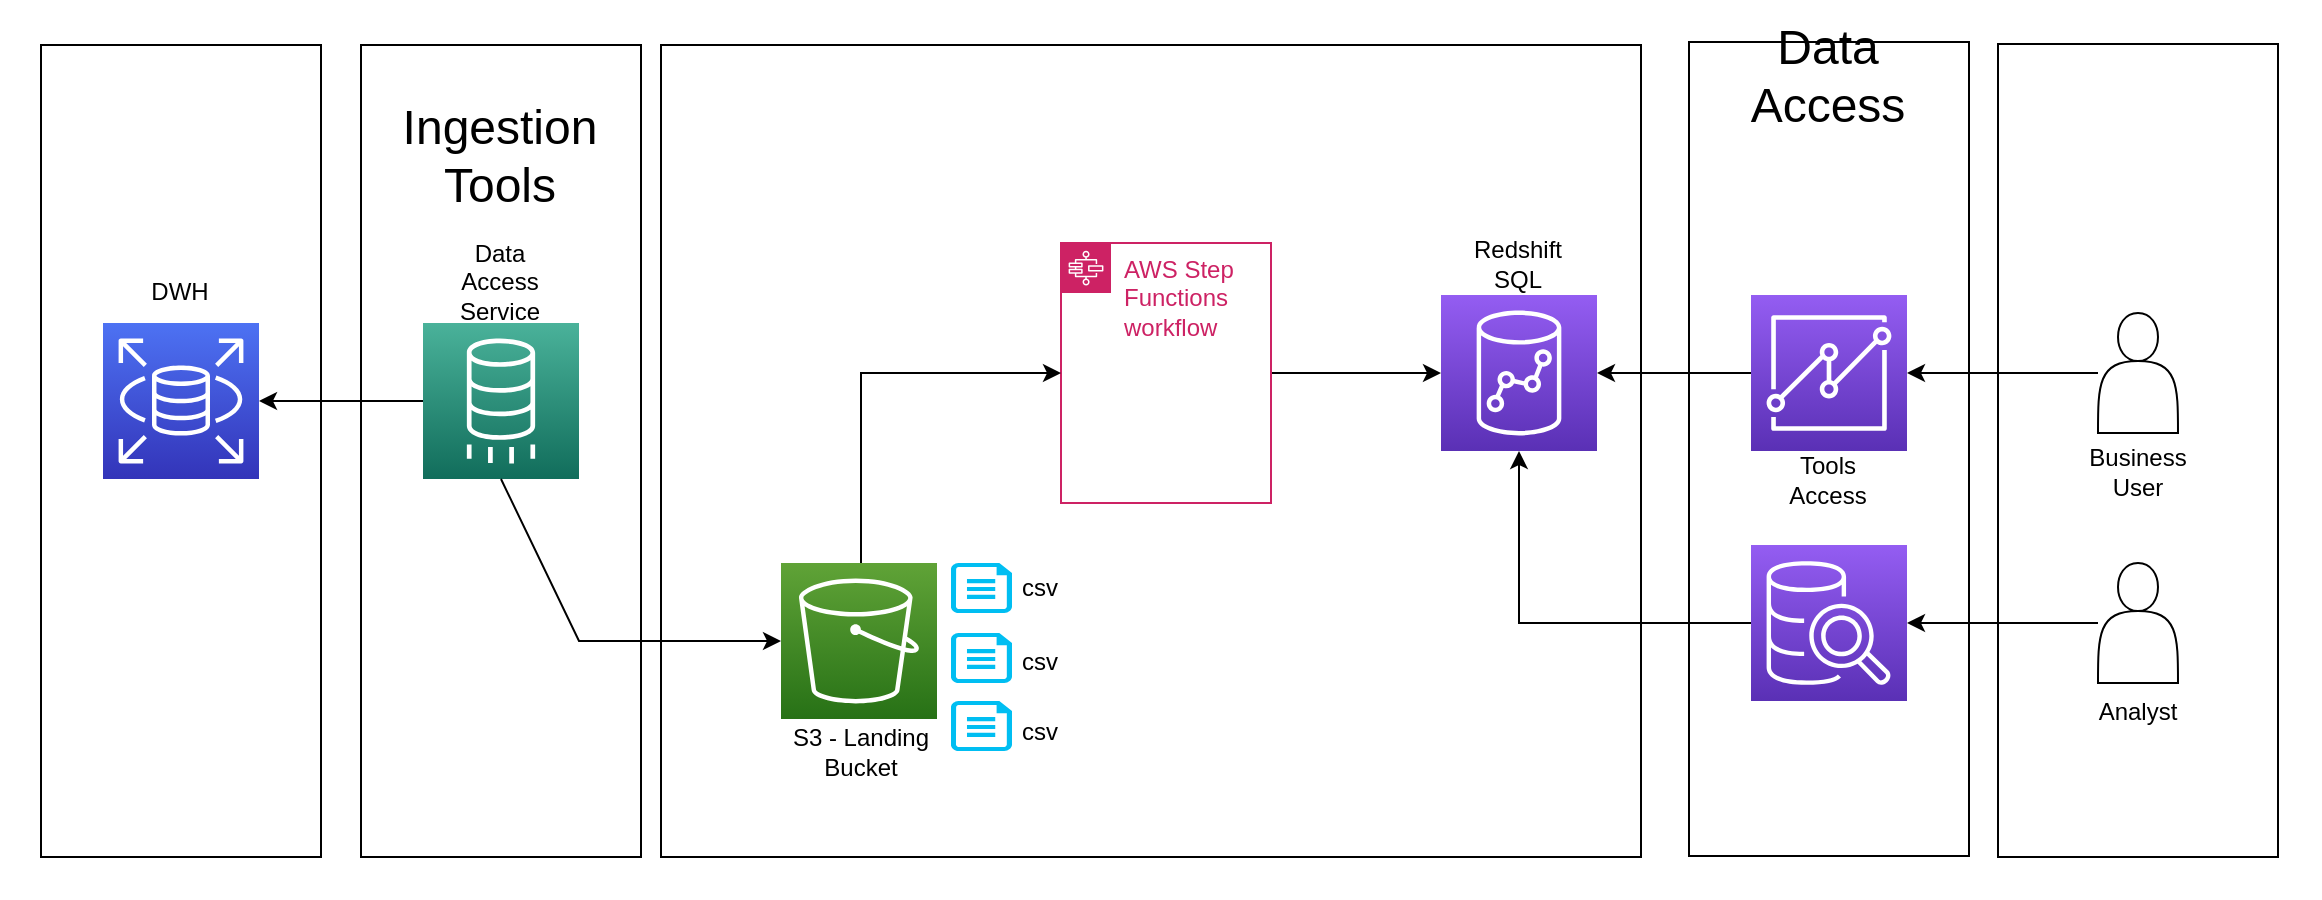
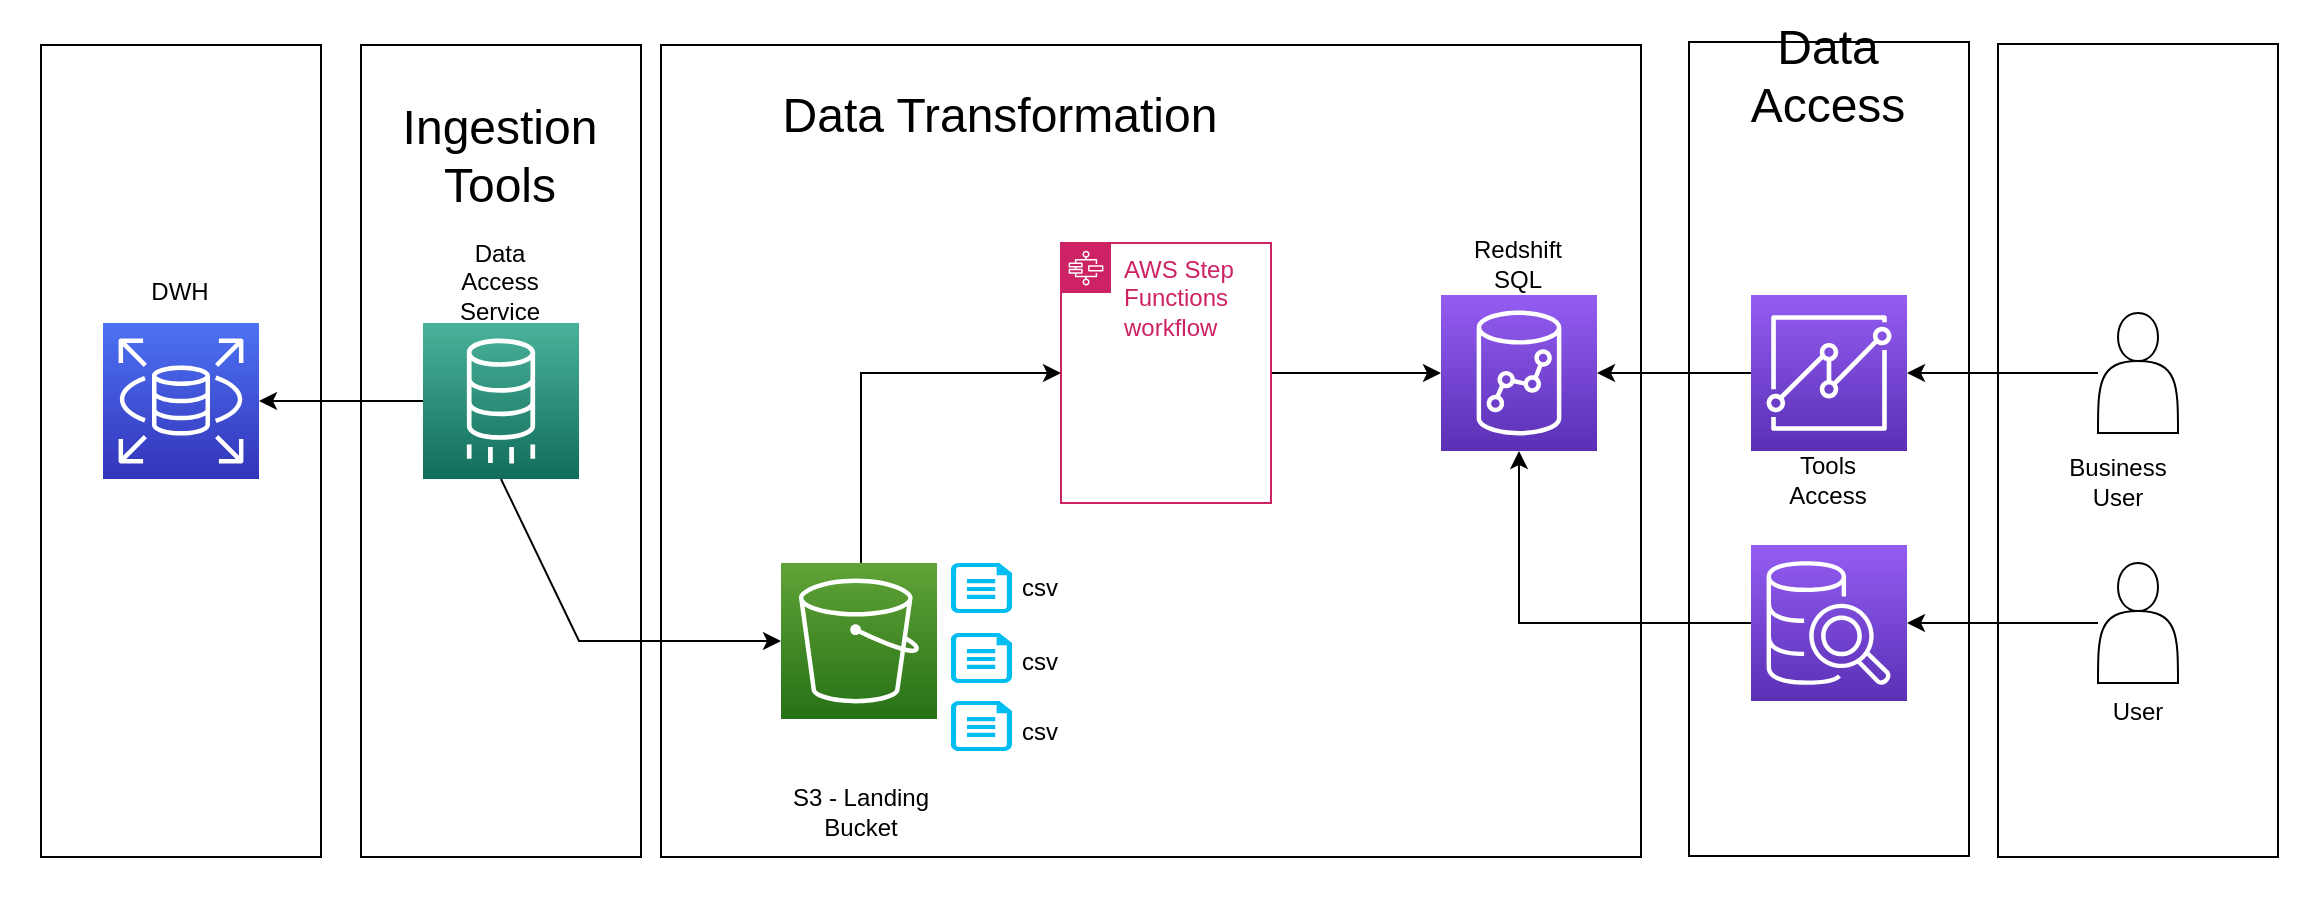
node "Data Transformation": added
node "Business User": moved (2138, 473) -> (2118, 483)
node "Analyst": label "Analyst" -> "User"
node "S3 - Landing Bucket": moved (862, 753) -> (862, 813)
